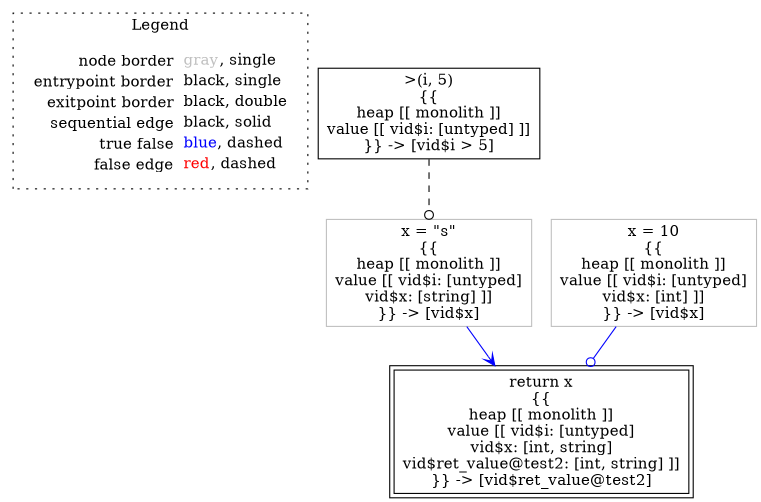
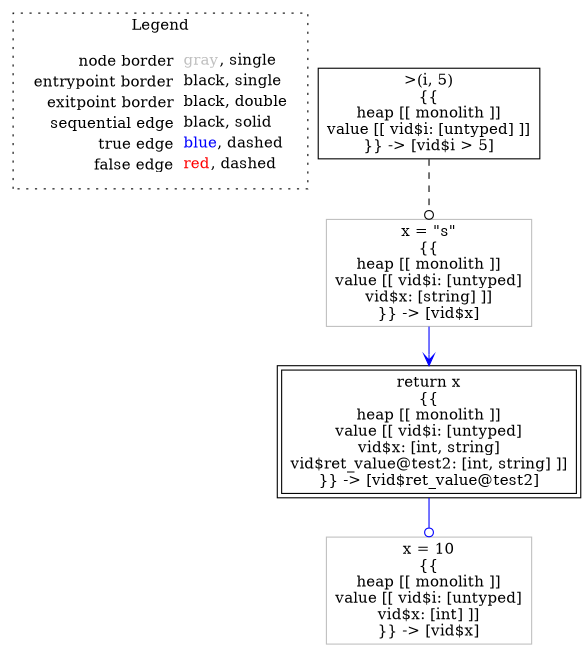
node "node border": text "true false" -> "true edge"
edge "x = 10" -> "return x": reversed
